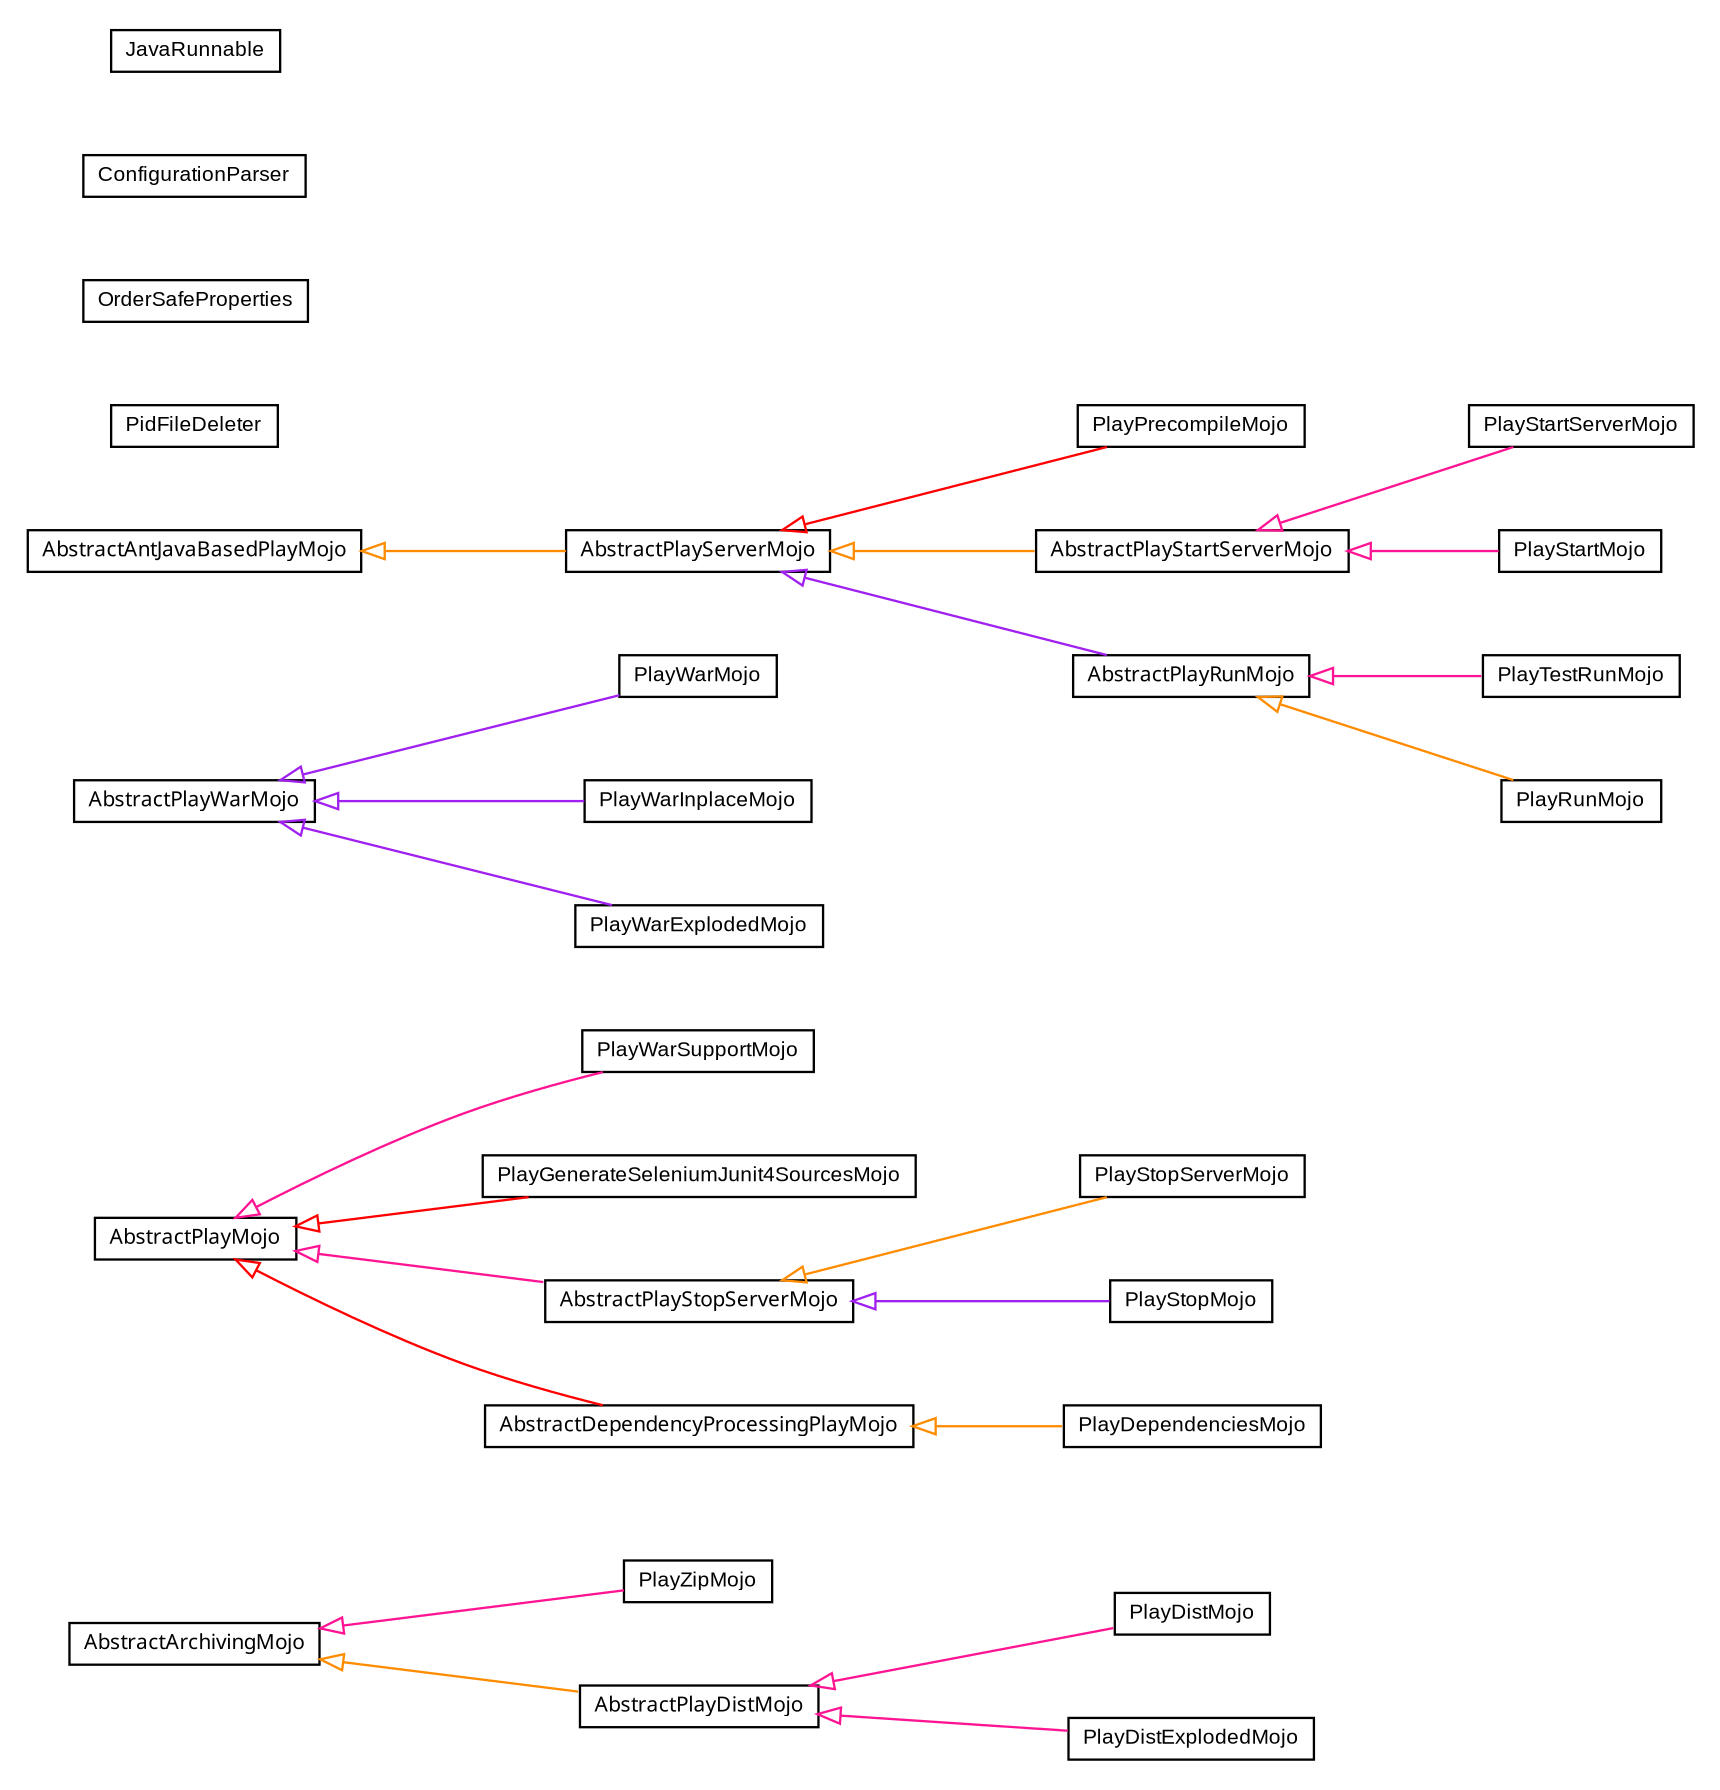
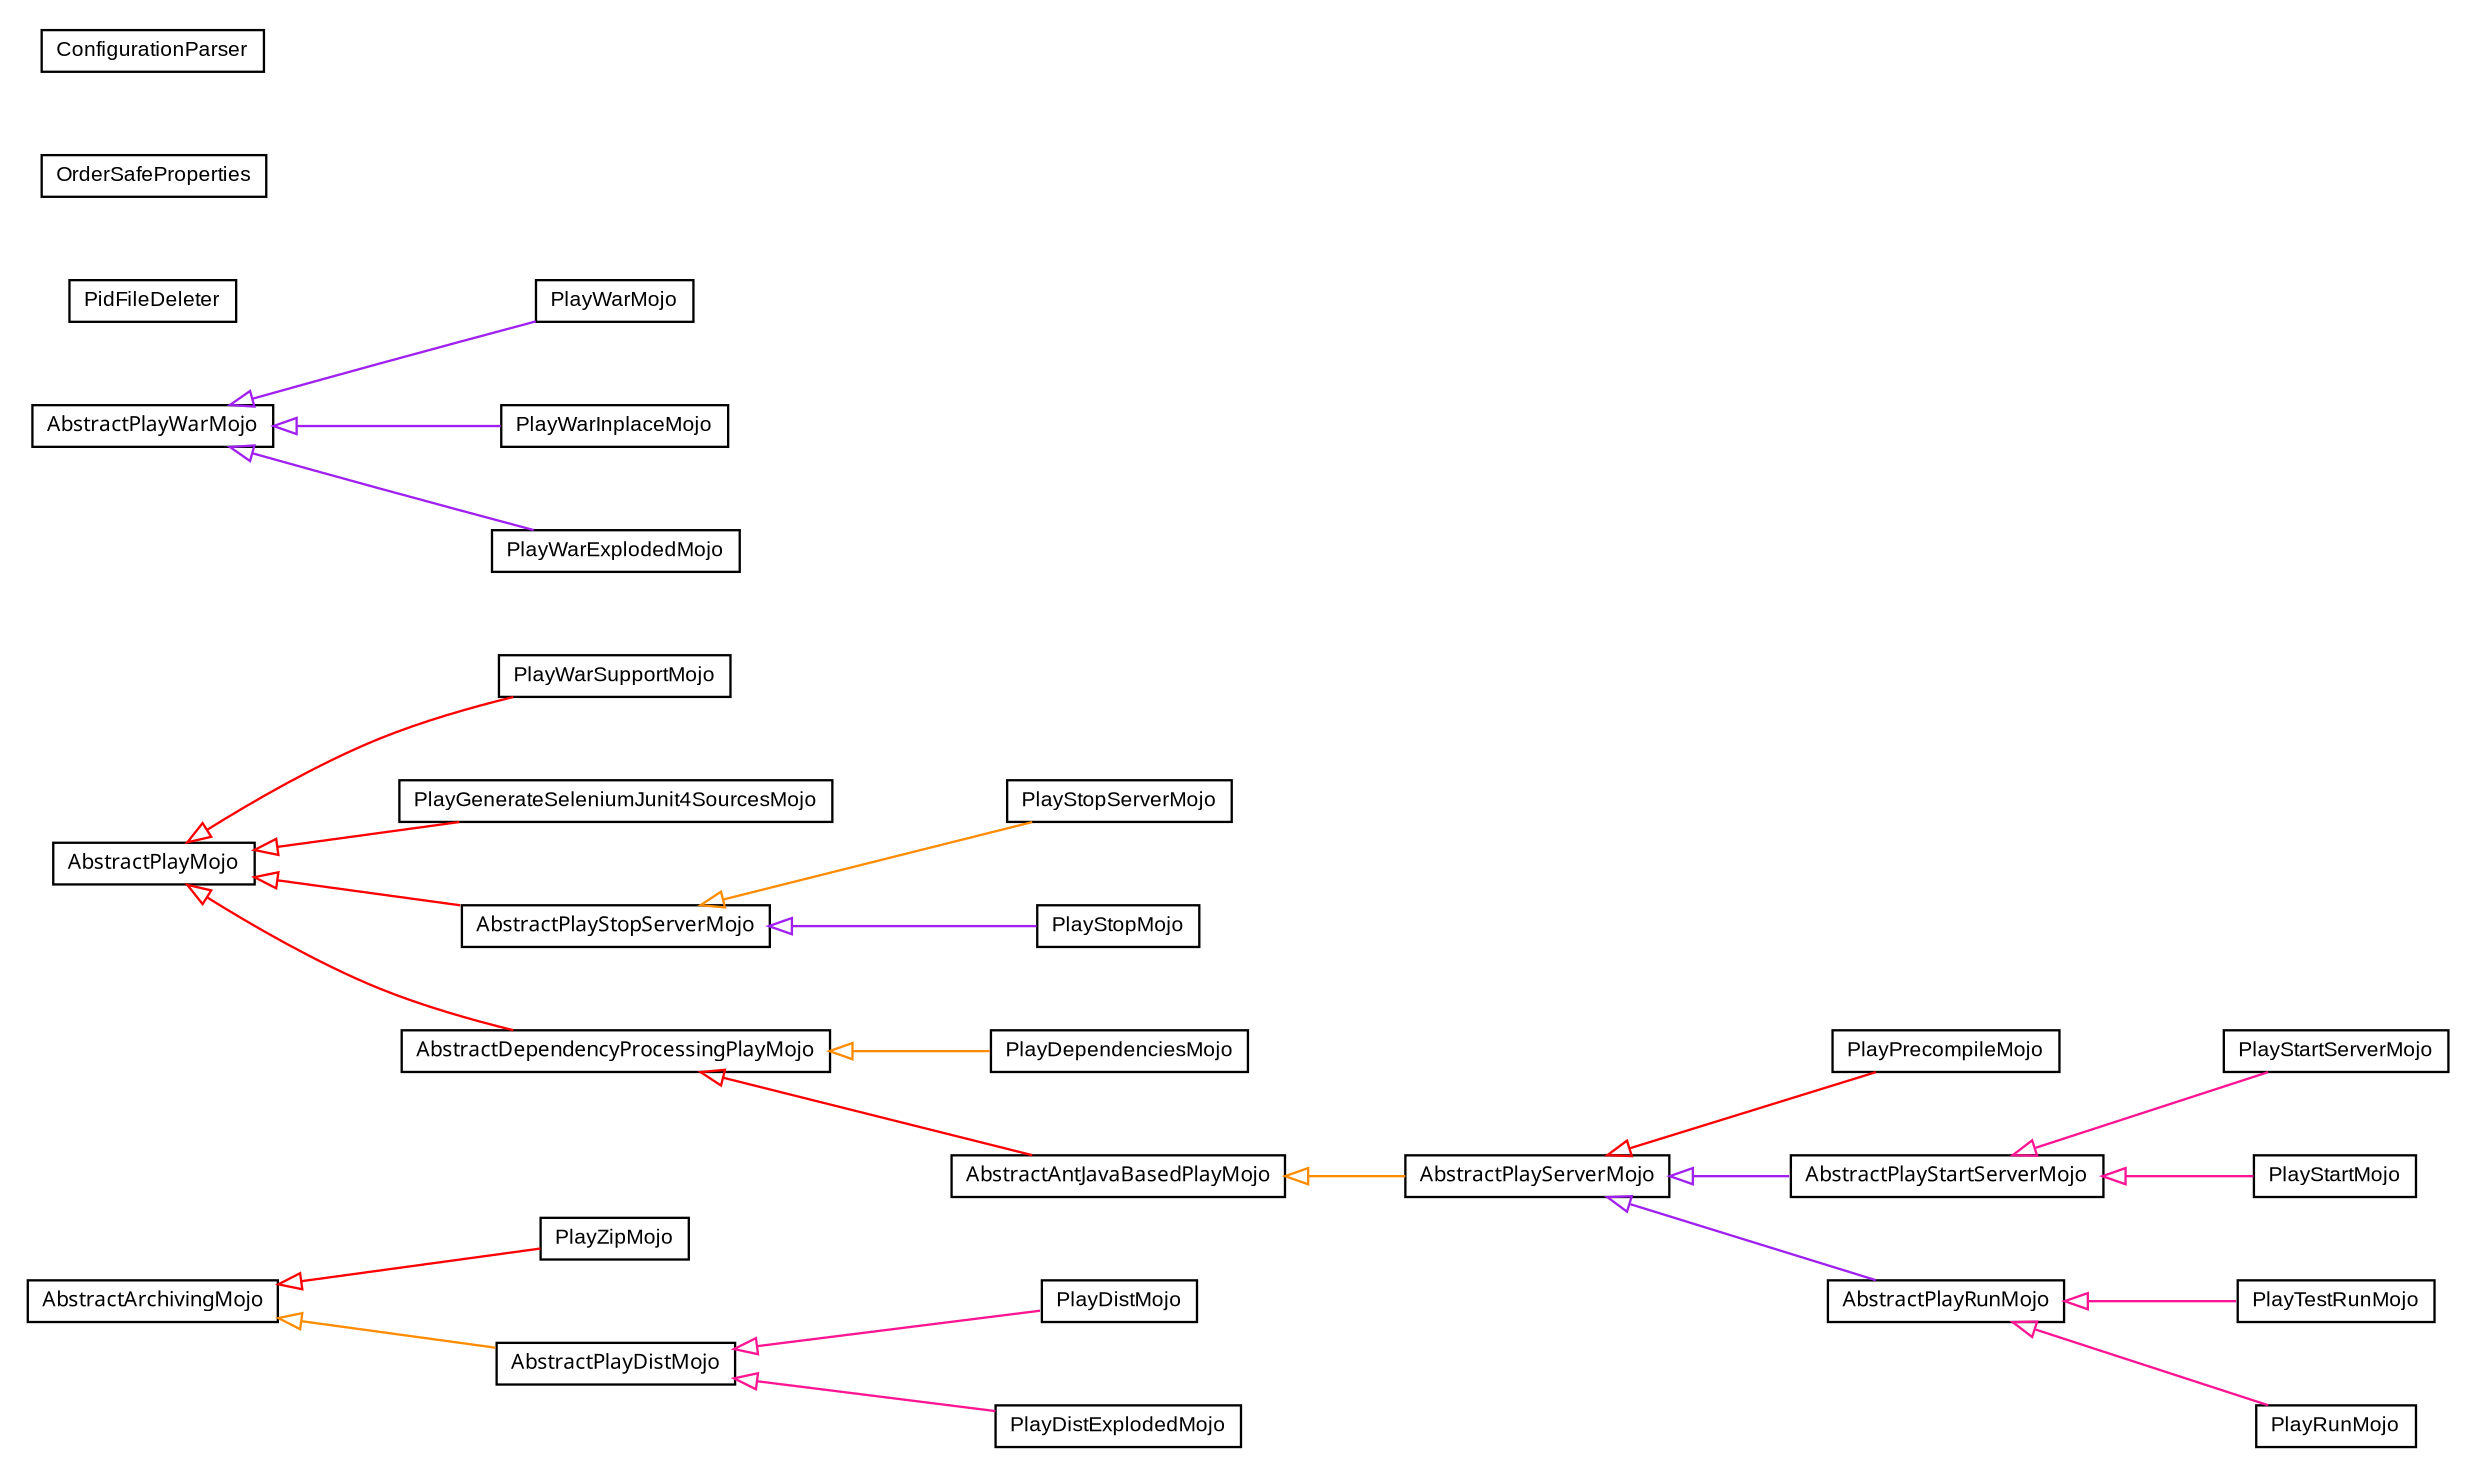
node "JavaRunnable": removed
edge "AbstractPlayStartServerMojo" -> "AbstractPlayServerMojo": color darkorange -> purple
edge "PlayRunMojo" -> "AbstractPlayRunMojo": color darkorange -> deeppink
edge "AbstractAntJavaBasedPlayMojo" -> "AbstractDependencyProcessingPlayMojo": added
edge "PlayWarSupportMojo" -> "AbstractPlayMojo": color deeppink -> red
edge "AbstractPlayStopServerMojo" -> "AbstractPlayMojo": color deeppink -> red
edge "PlayZipMojo" -> "AbstractArchivingMojo": color deeppink -> red
